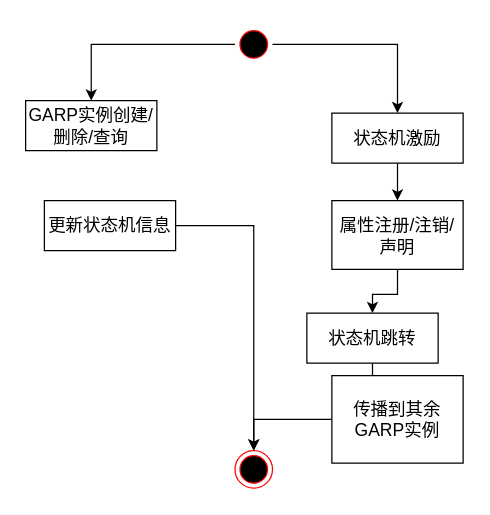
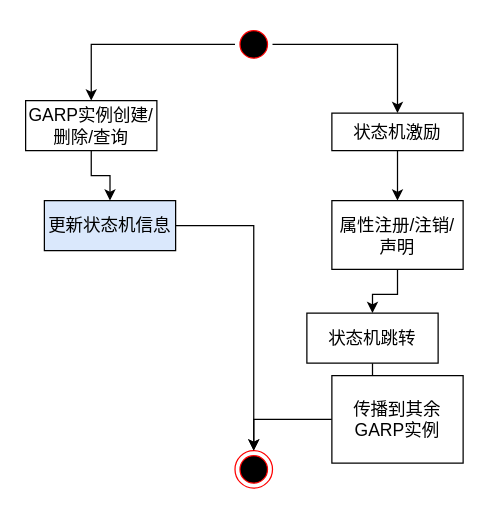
node "状态机激励": size 131x50 -> 131x38
edge "GARP实例创建/删除/查询" -> "更新状态机信息": added
node "更新状态机信息": fillcolor #ffffff -> #dae8fc
